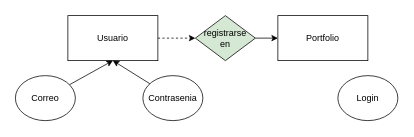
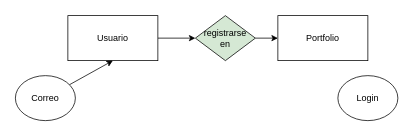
edge "Usuario" -> "registrarse en": style dashed -> solid
edge "Contrasenia" -> "Usuario": removed
node "Contrasenia": removed
